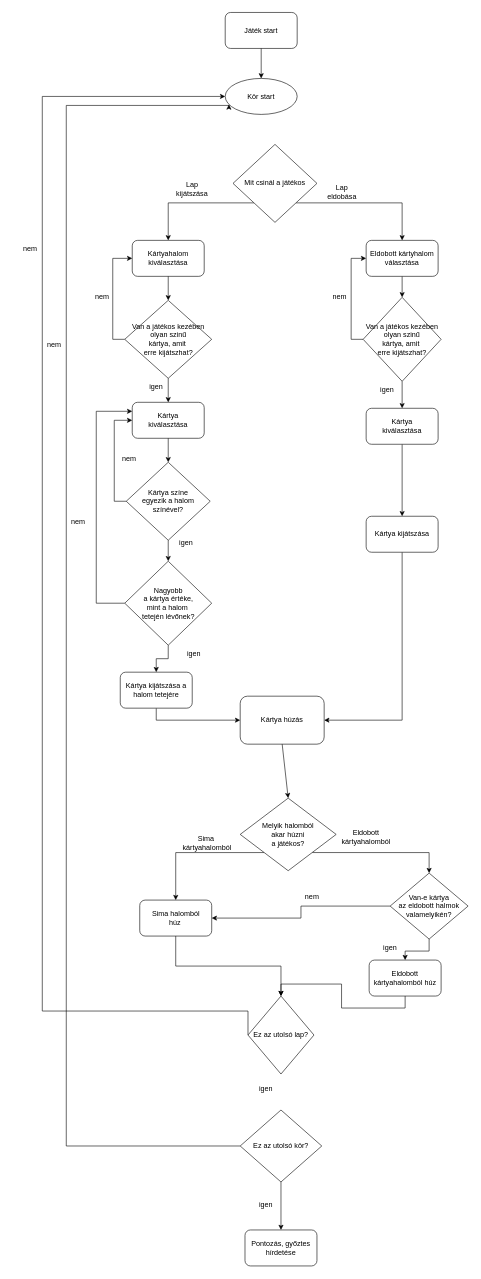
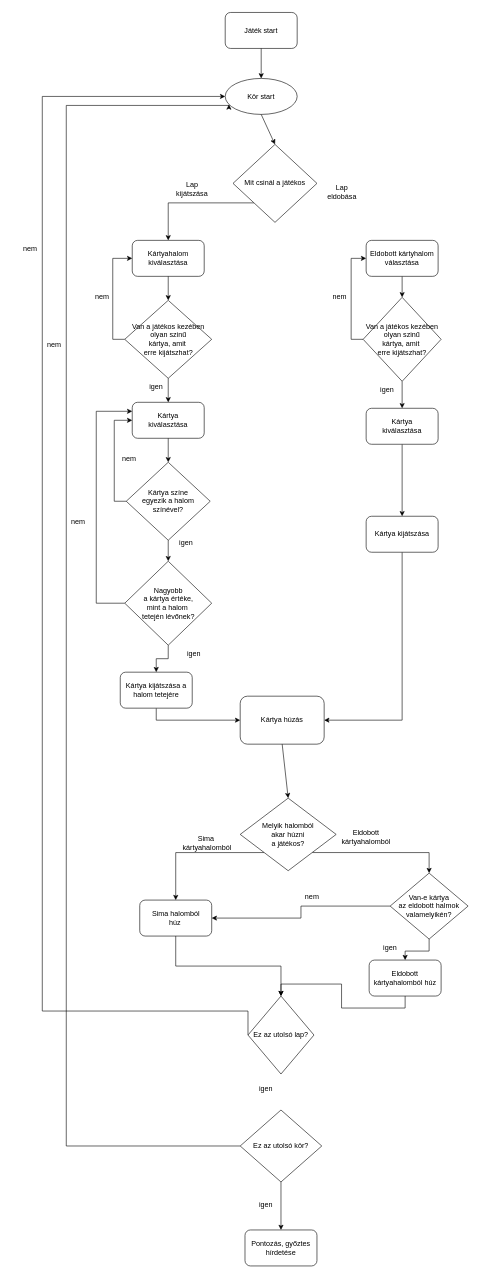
edge "Kör start" -> "Mit csinál a játékos": added
edge "Mit csinál a játékos" -> "Eldobott kártyhalom választása": removed
